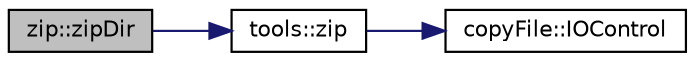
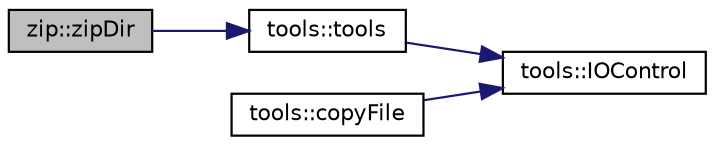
node "tools::zip": label "tools::zip" -> "tools::tools"
node "copyFile::IOControl": label "copyFile::IOControl" -> "tools::IOControl"
node "tools::copyFile": added
